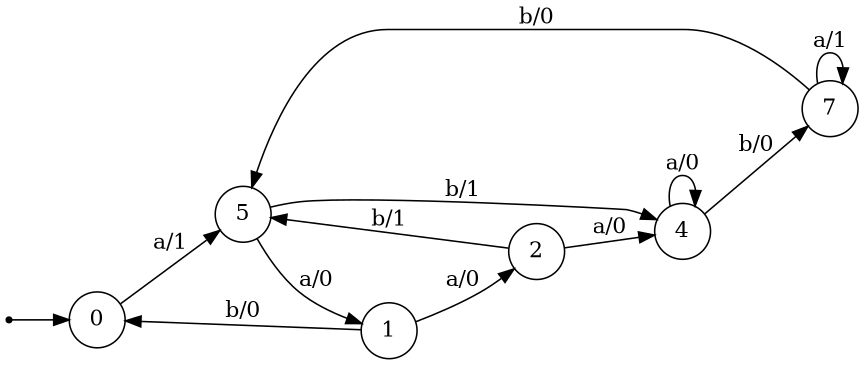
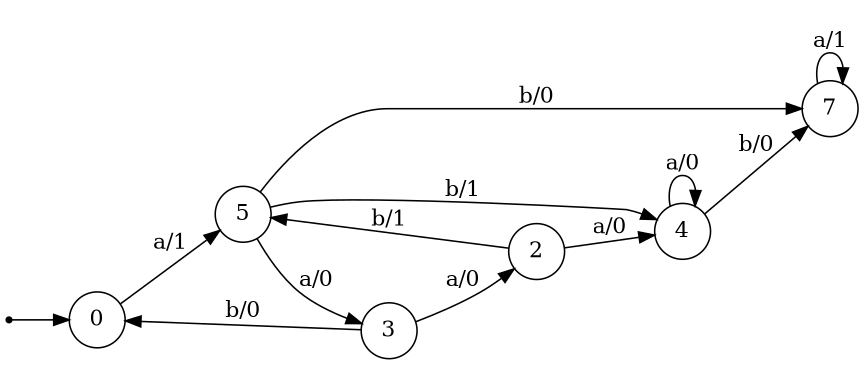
edge "7" -> "5": reversed
node "1": label "1" -> "3"
